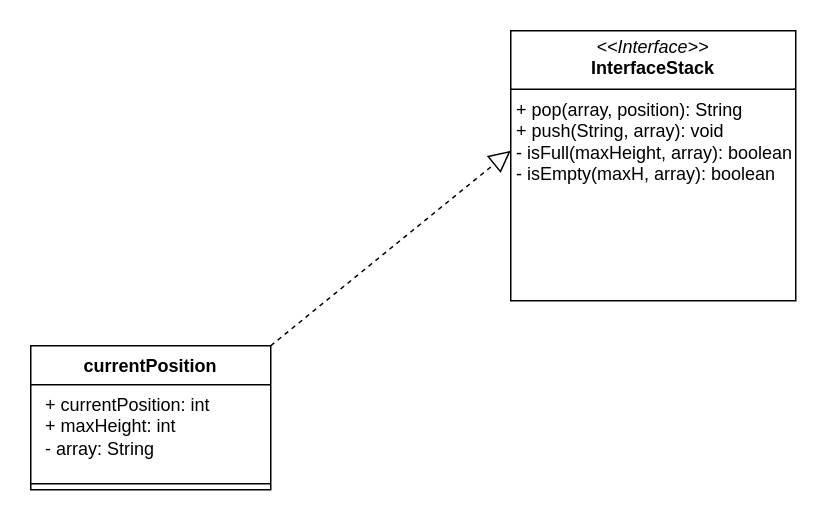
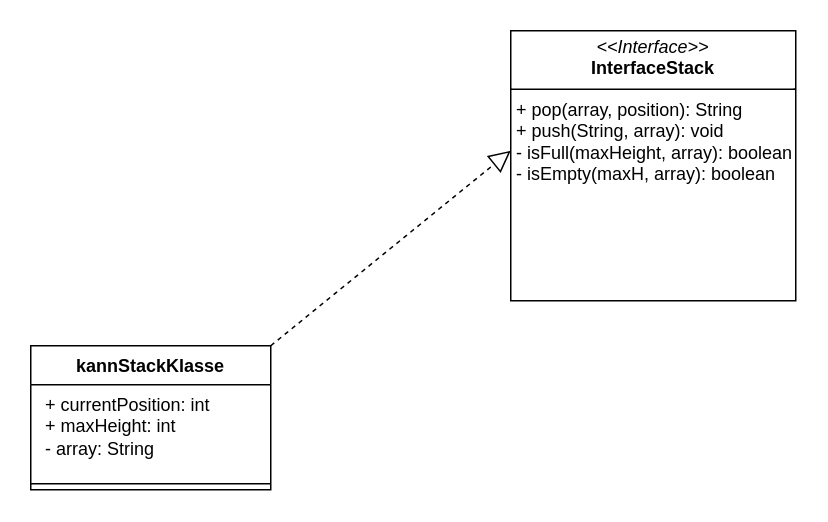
node "currentPosition": label "currentPosition" -> "kannStackKlasse"
